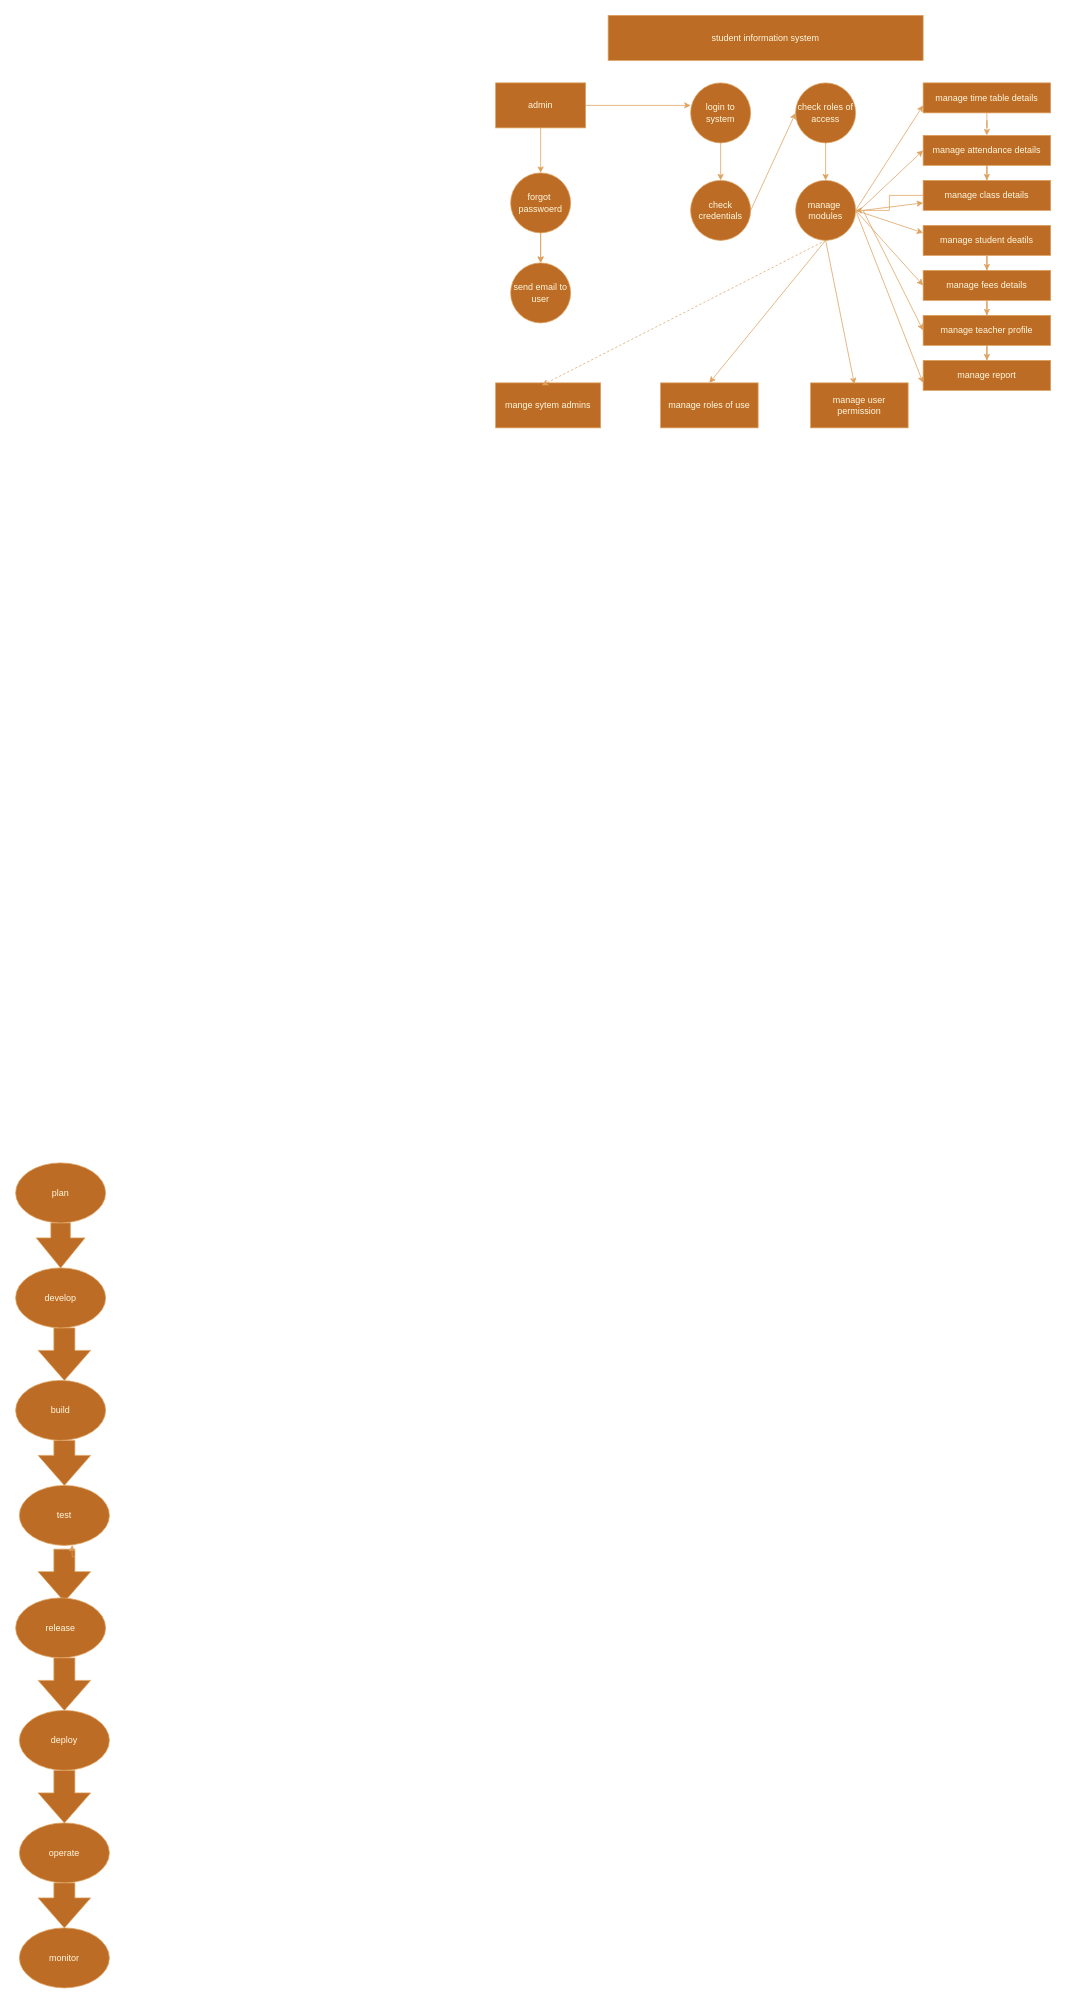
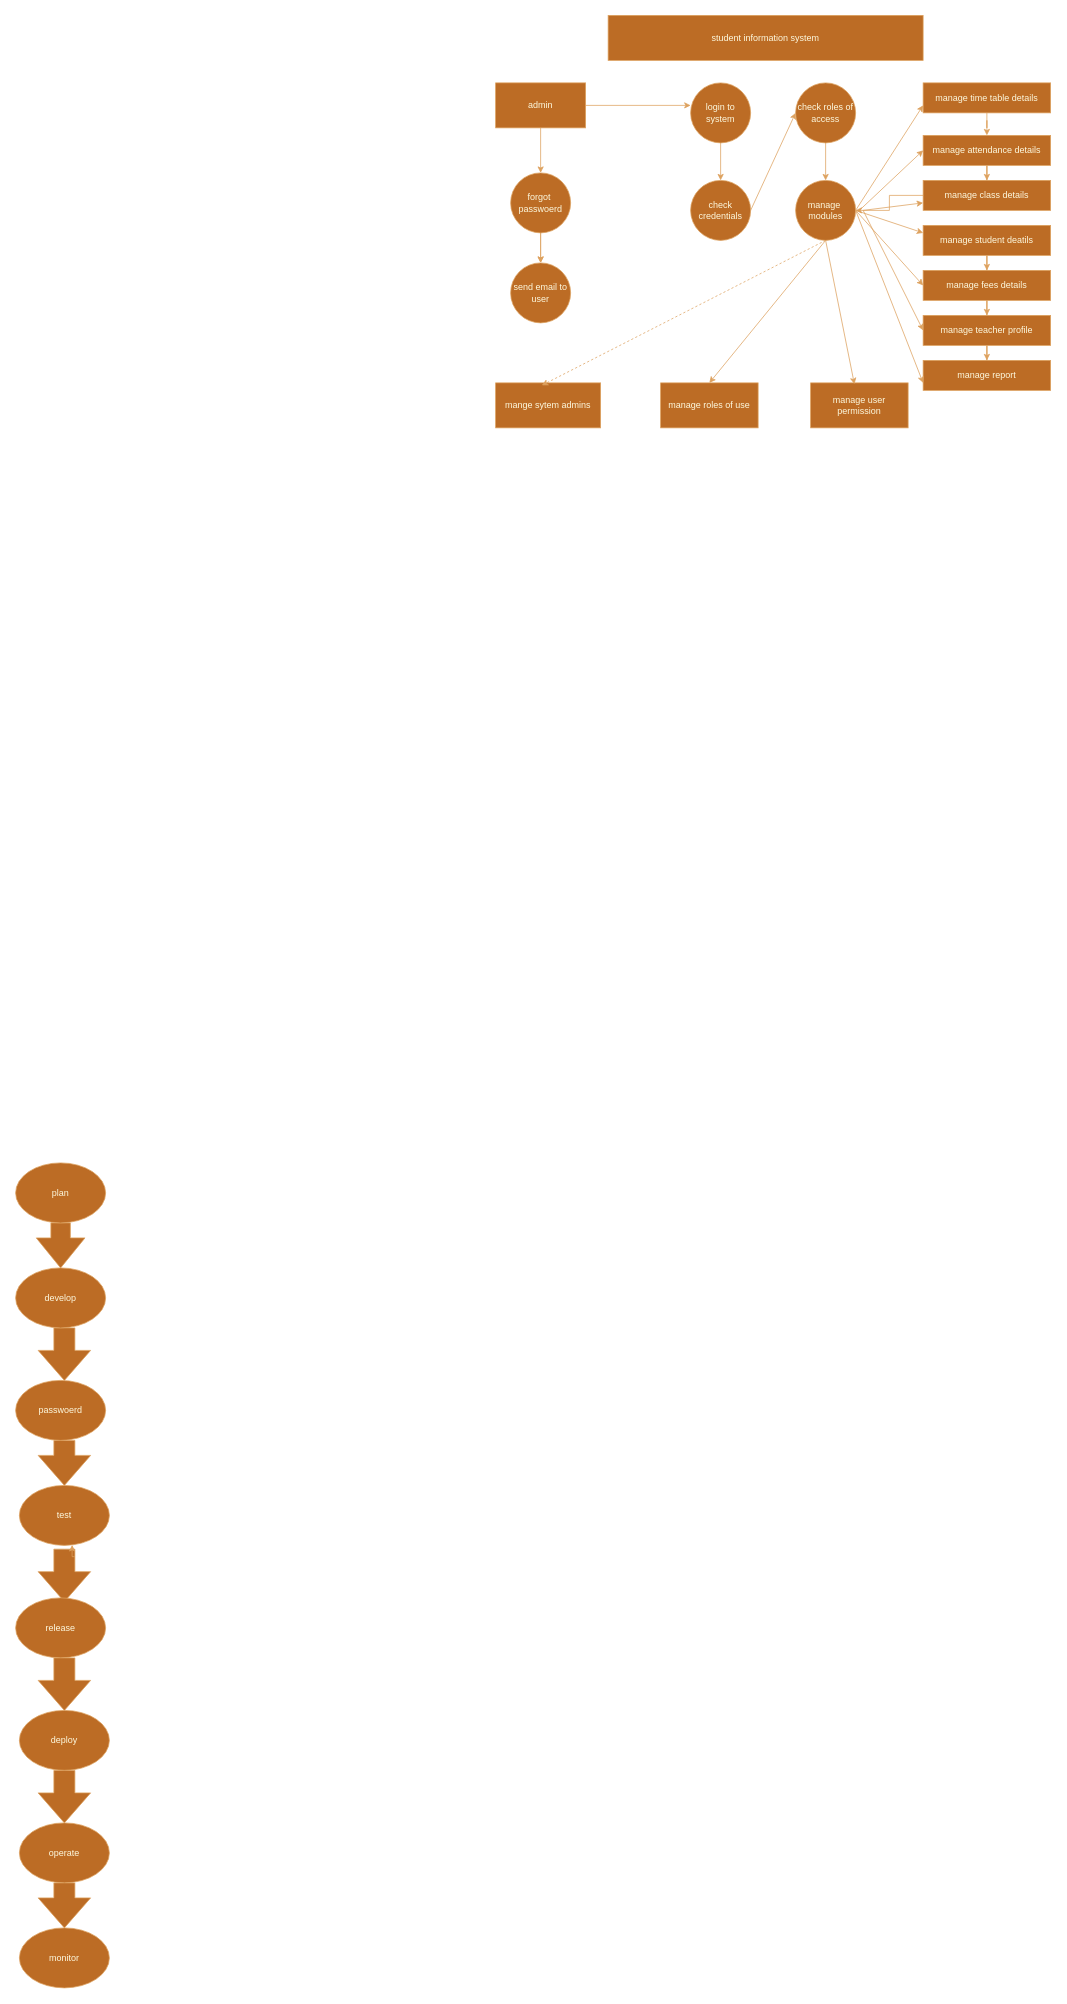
node "build": label "build" -> "passwoerd"
